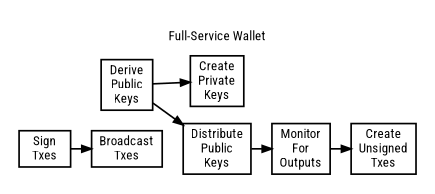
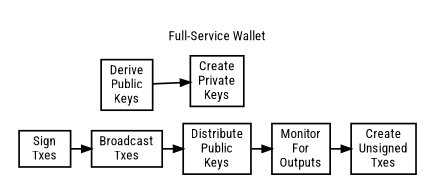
edge "Derive Public Keys" -> "Distribute Public Keys": now "Broadcast Txes" -> "Distribute Public Keys"
